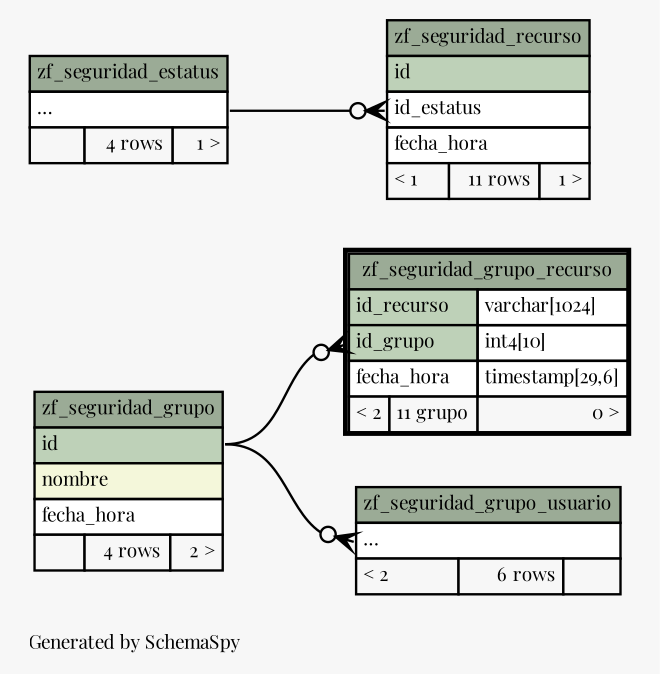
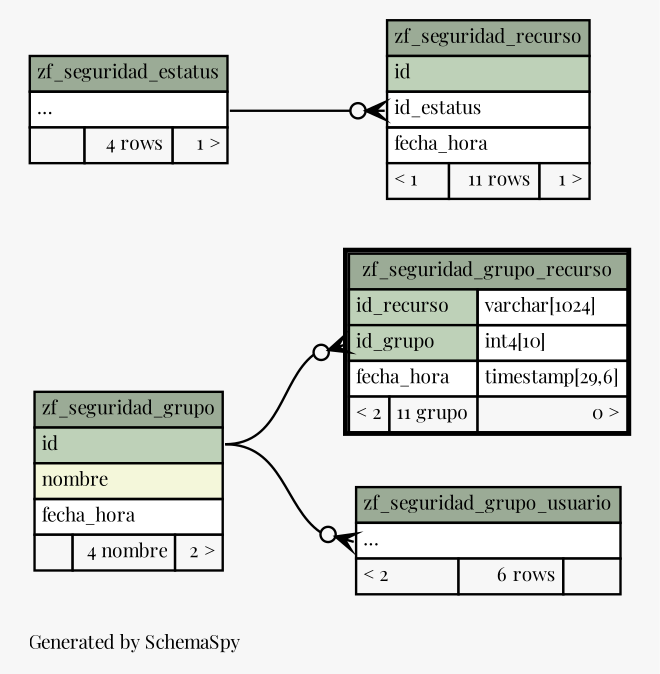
node "zf_seguridad_grupo": text "4 rows" -> "4 nombre"
